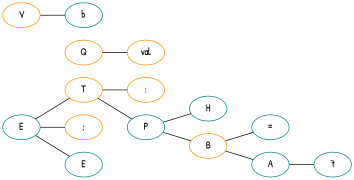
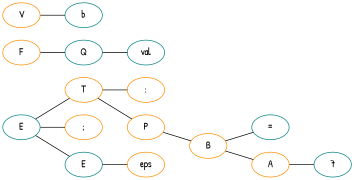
node "F": added
node "Q": color darkorange -> teal
node "val": color darkorange -> teal
node "H": removed
node "P": color teal -> darkorange
node "eps": added
node "A": color teal -> darkorange
